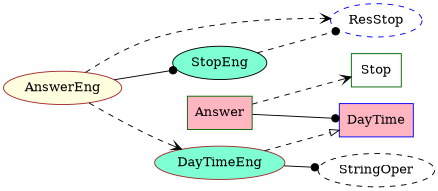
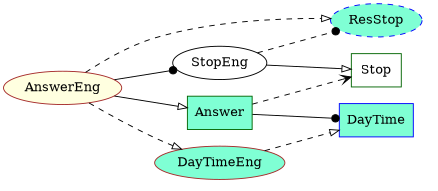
node "ResStop": fillcolor white -> aquamarine
edge "AnswerEng" -> "ResStop": arrowhead vee -> onormal
node "StopEng": fillcolor aquamarine -> white
edge "StopEng" -> "Stop": added
edge "AnswerEng" -> "Answer": added
node "Answer": fillcolor lightpink -> aquamarine
node "DayTime": fillcolor lightpink -> aquamarine
edge "AnswerEng" -> "DayTimeEng": arrowhead vee -> onormal
node "StringOper": removed
